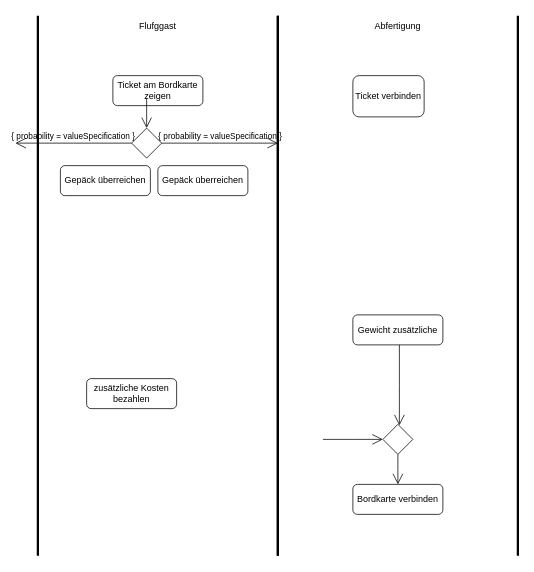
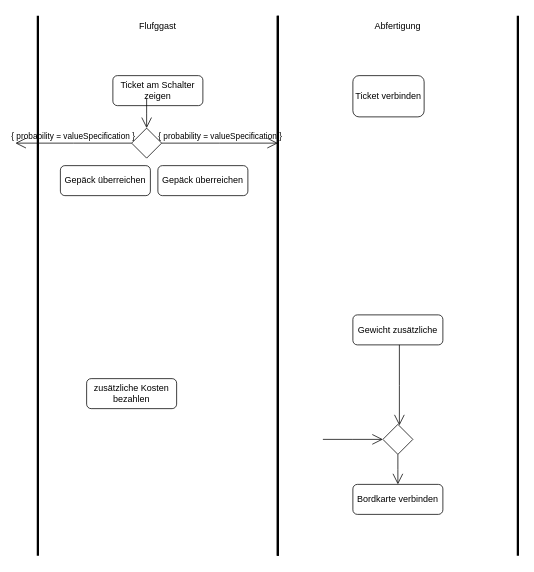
node "Ticket am Bordkarte zeigen": label "Ticket am Bordkarte zeigen" -> "Ticket am Schalter zeigen"
